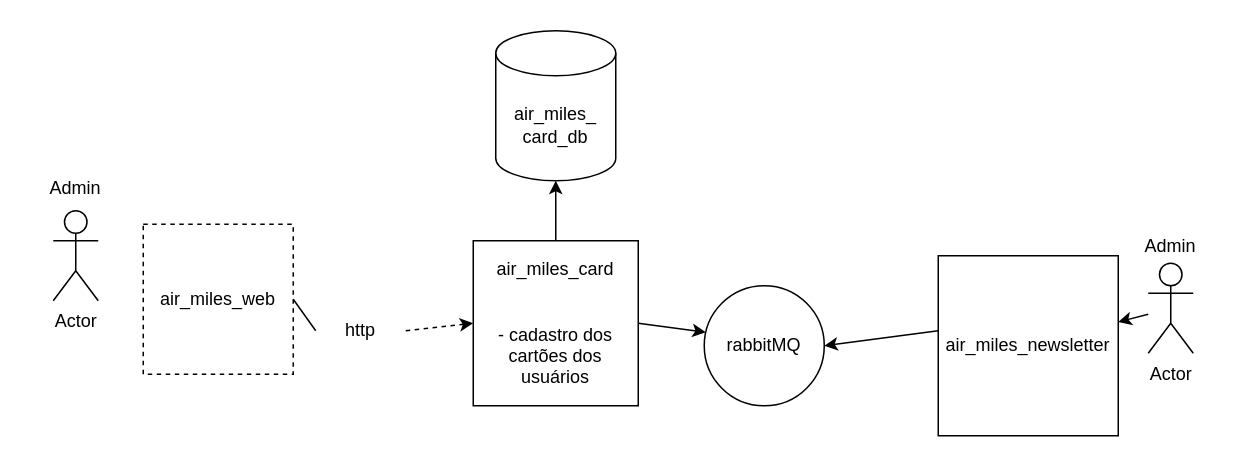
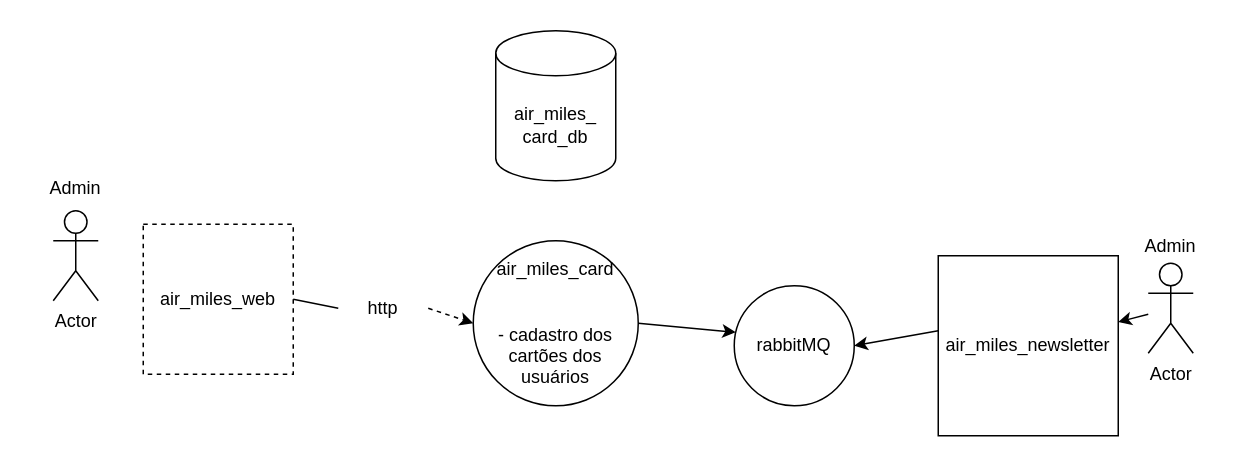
edge "air_miles_card - cadastro dos cartões dos usuários" -> "air_miles_ card_db": removed
node "air_miles_card - cadastro dos cartões dos usuários": shape rectangle -> ellipse
node "http": moved (361, 331) -> (383, 308)
node "rabbitMQ": moved (764, 346) -> (794, 346)
